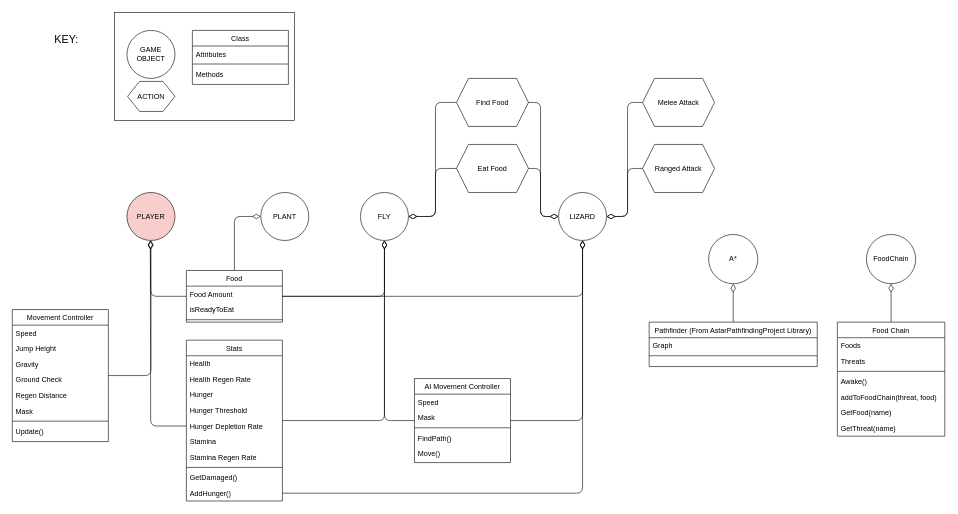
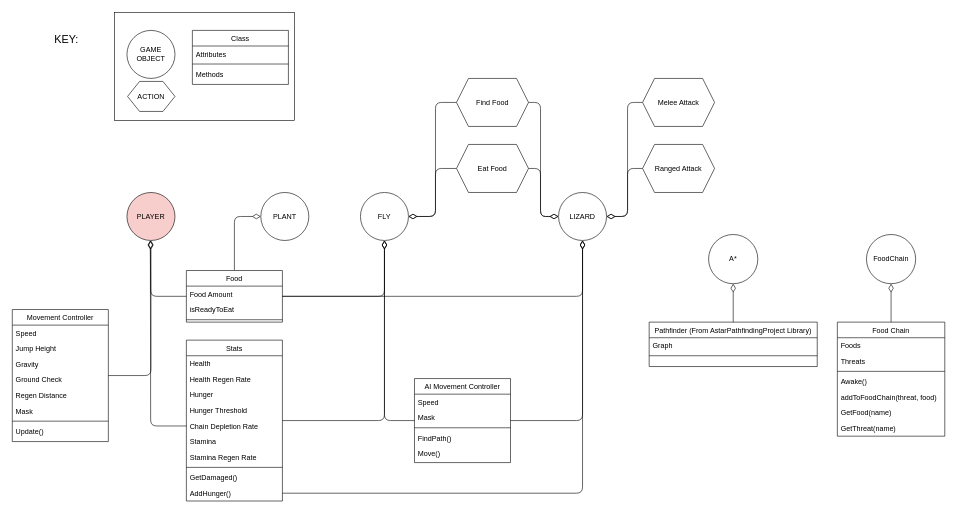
node "Hunger Depletion Rate": label "Hunger Depletion Rate" -> "Chain Depletion Rate"
